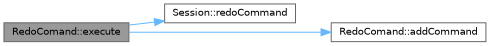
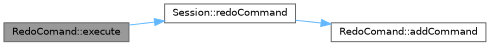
edge "RedoComand::execute" -> "RedoComand::addCommand": now "Session::redoCommand" -> "RedoComand::addCommand"
